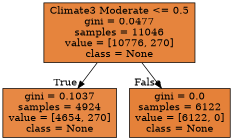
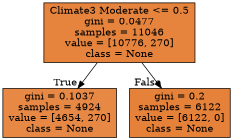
node "gini = 0.0 samples = 6122 value = [6122, 0] class = None": label "gini = 0.0 samples = 6122 value = [6122, 0] class = None" -> "gini = 0.2 samples = 6122 value = [6122, 0] class = None"
